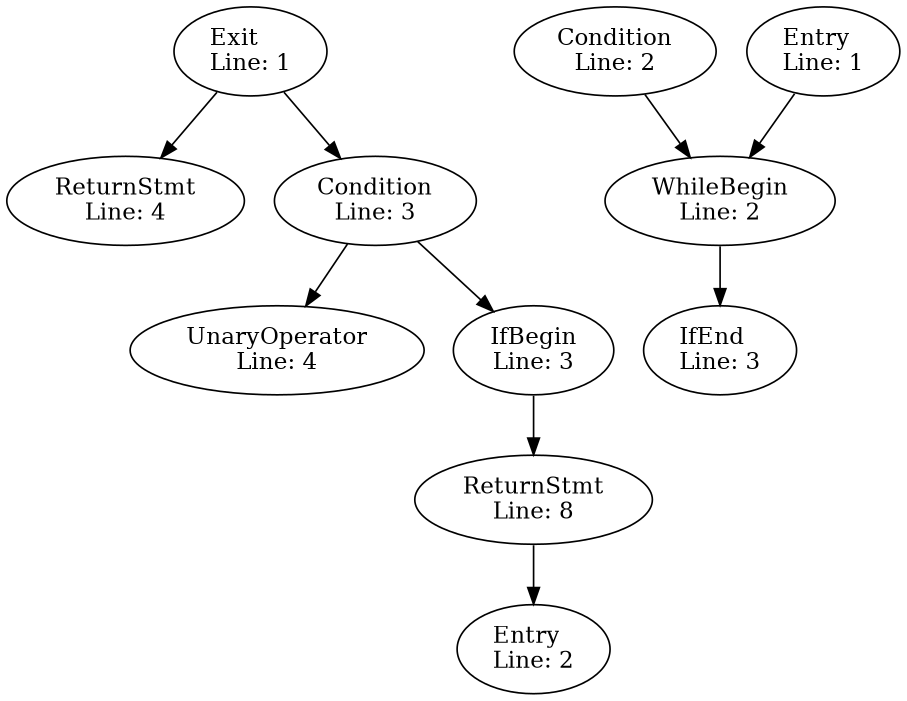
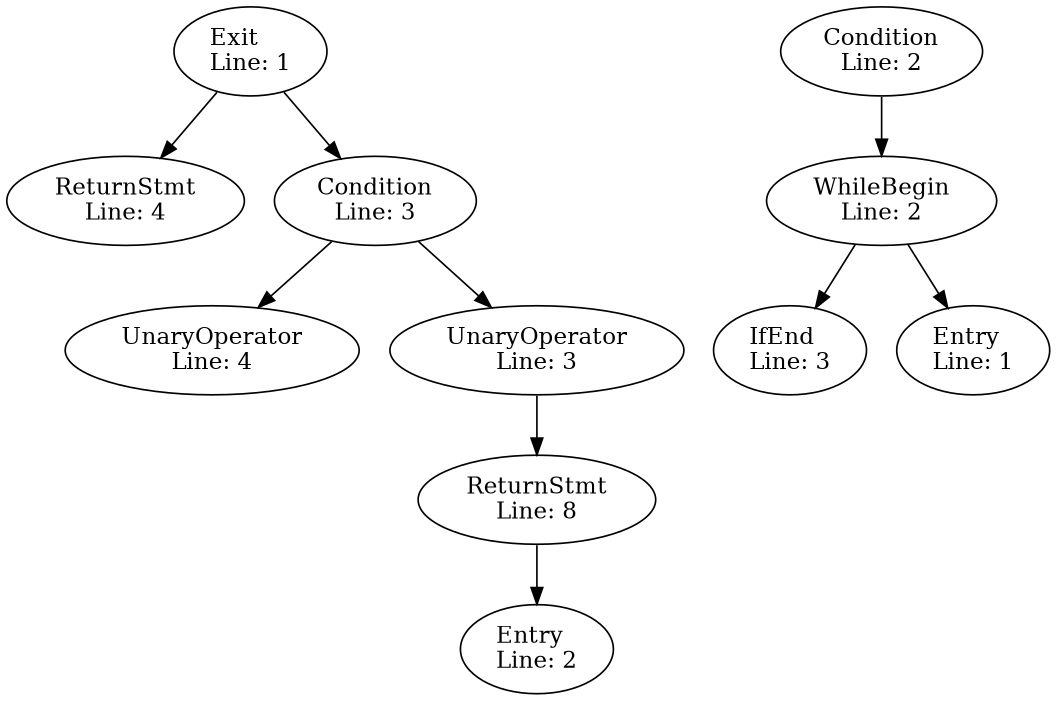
edge "Entry Line: 1" -> "WhileBegin Line: 2": reversed
node "IfBegin Line: 3": label "IfBegin Line: 3" -> "UnaryOperator Line: 3"
